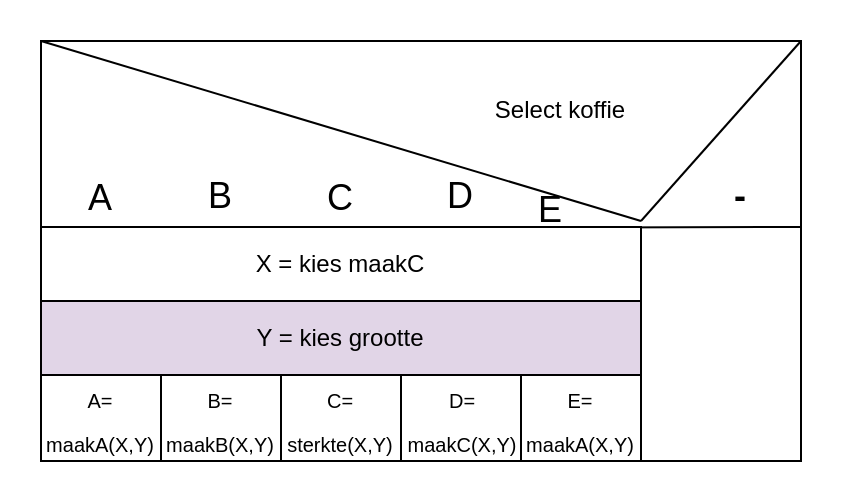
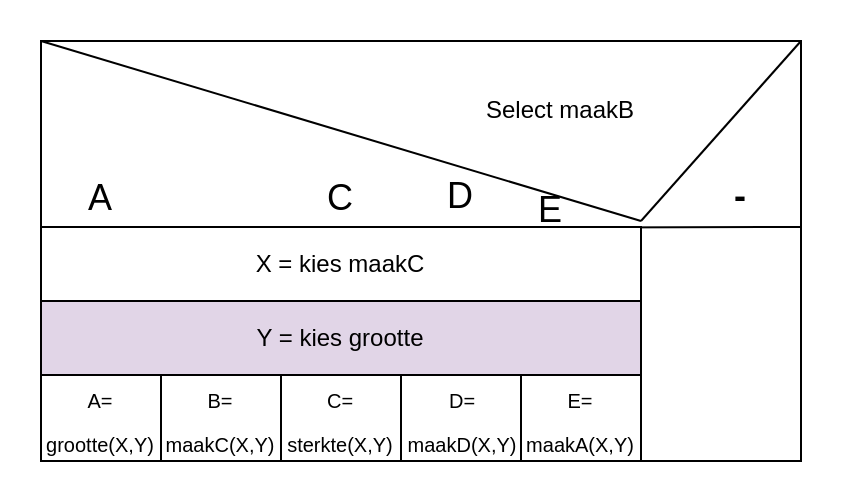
node "Select koffie": label "Select koffie" -> "Select maakB"
node "B": removed
node "A= maakA(X,Y)": label "A= maakA(X,Y)" -> "A= grootte(X,Y)"
node "B= maakB(X,Y)": label "B= maakB(X,Y)" -> "B= maakC(X,Y)"
node "D= maakC(X,Y)": label "D= maakC(X,Y)" -> "D= maakD(X,Y)"
